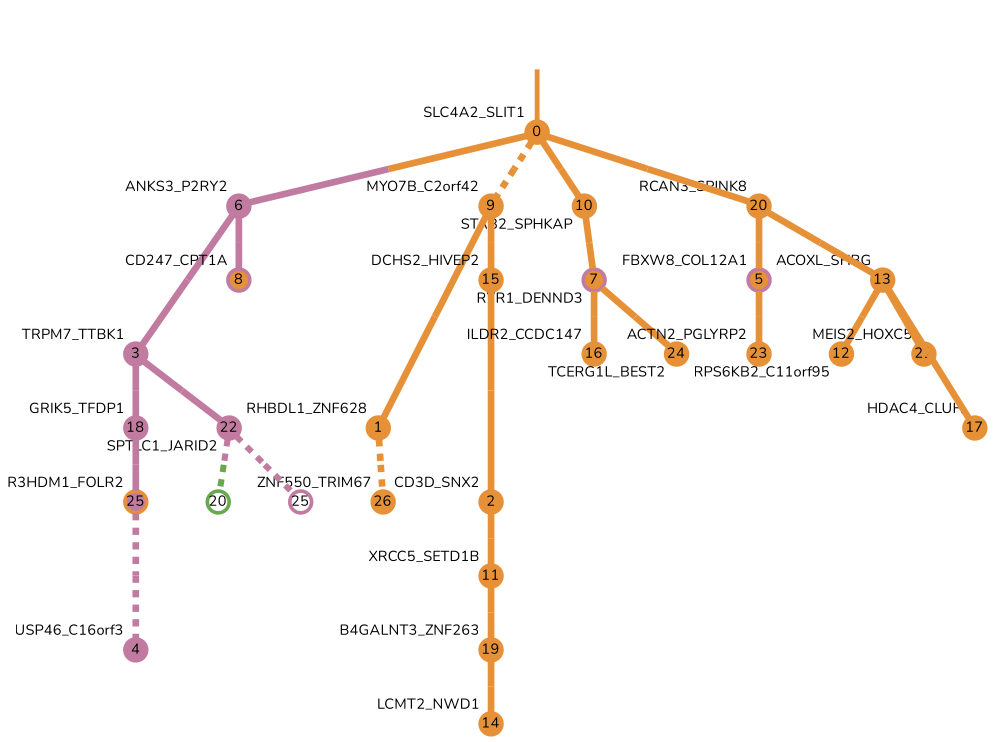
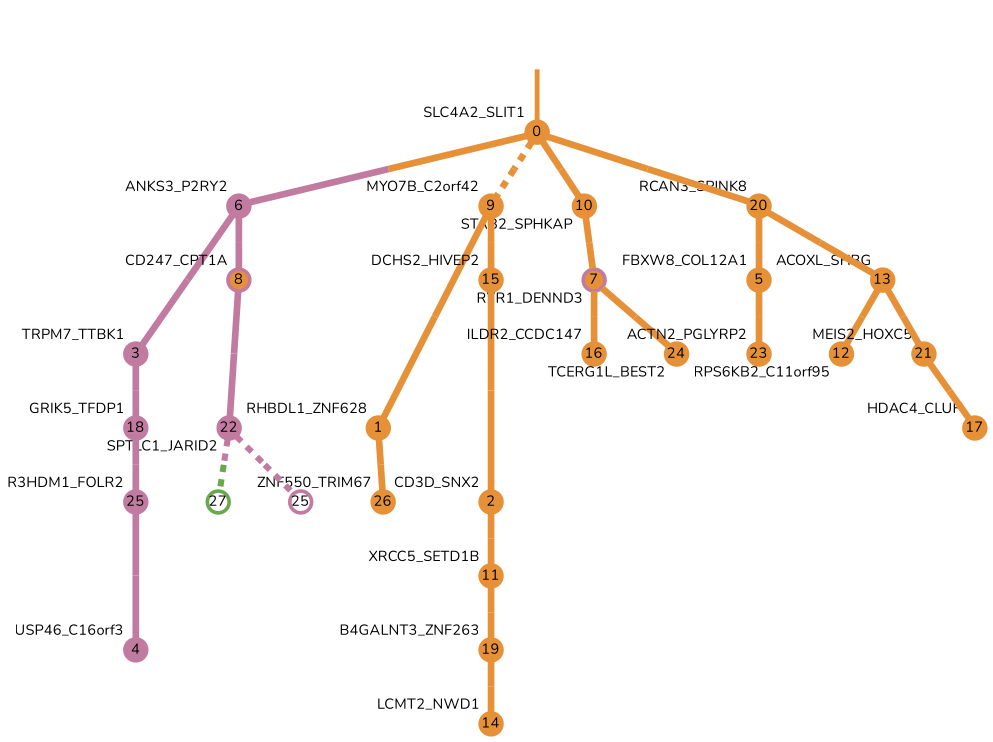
node "5 FBXW8_COL12A1": color #c27ba0ff -> #e69138ff
edge "13 ACOXL_SHBG" -> "17 HDAC4_CLUH": now "21 MEIS2_HOXC5" -> "17 HDAC4_CLUH"
edge "3 TRPM7_TTBK1" -> "22 SPTLC1_JARID2": now "8 CD247_CPT1A" -> "22 SPTLC1_JARID2"
edge "1 RHBDL1_ZNF628" -> "26 ZNF550_TRIM67": style dashed -> solid
node "25 R3HDM1_FOLR2": color #e69138ff -> #c27ba0ff
node "20": label "20" -> "27"
edge "25 R3HDM1_FOLR2" -> "4 USP46_C16orf3": style dashed -> solid
